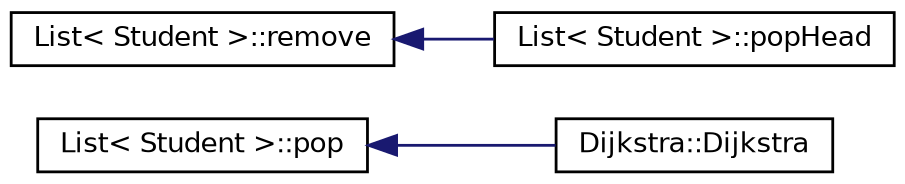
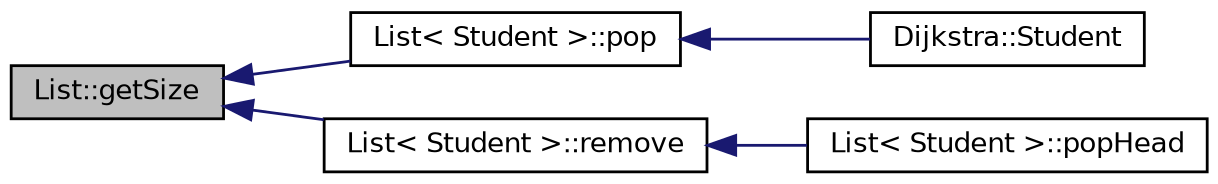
node "List::getSize": added
node "Dijkstra::Dijkstra": label "Dijkstra::Dijkstra" -> "Dijkstra::Student"
